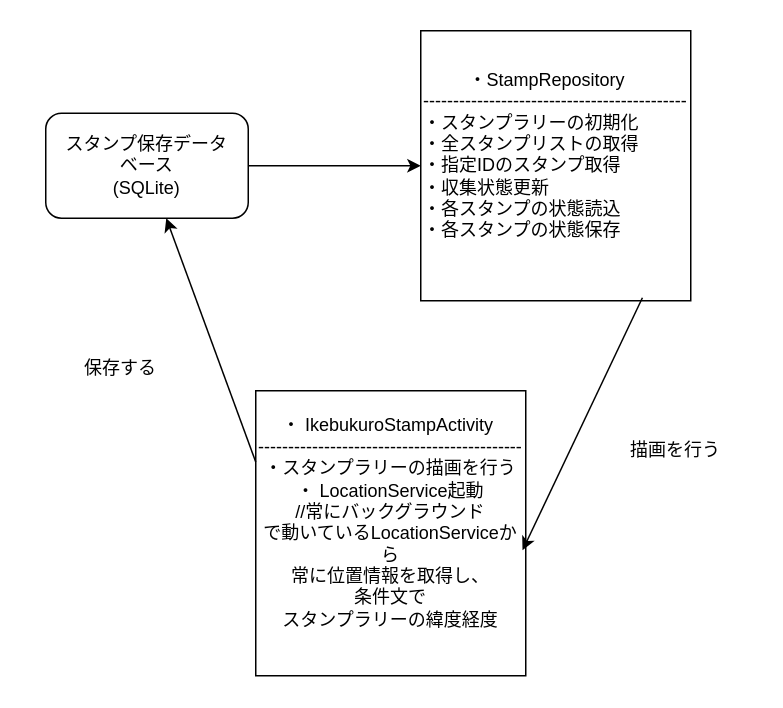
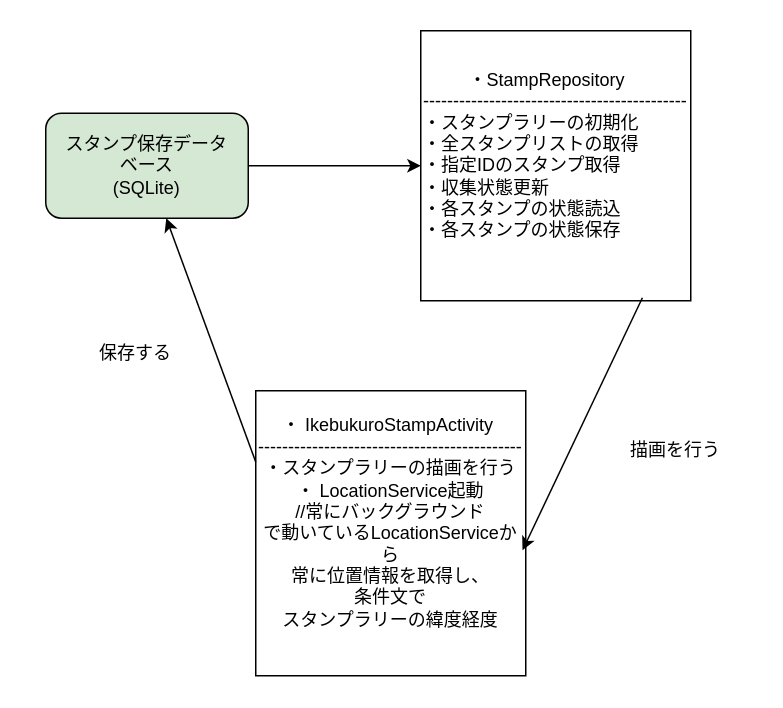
node "スタンプ保存データ ベース (SQLite)": fillcolor #ffffff -> #d5e8d4
node "保存する": moved (121, 368) -> (136, 353)
